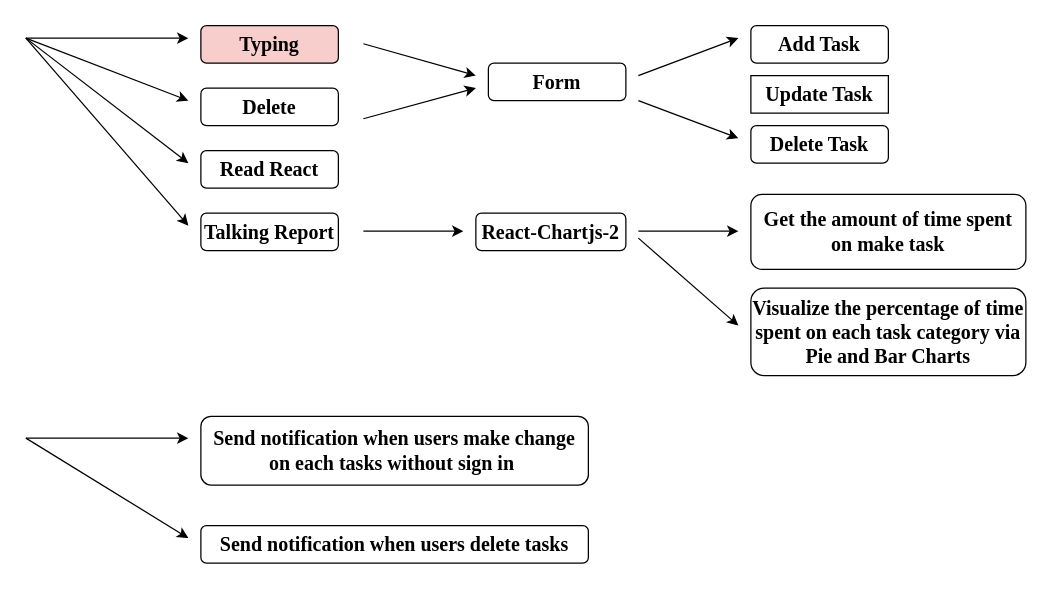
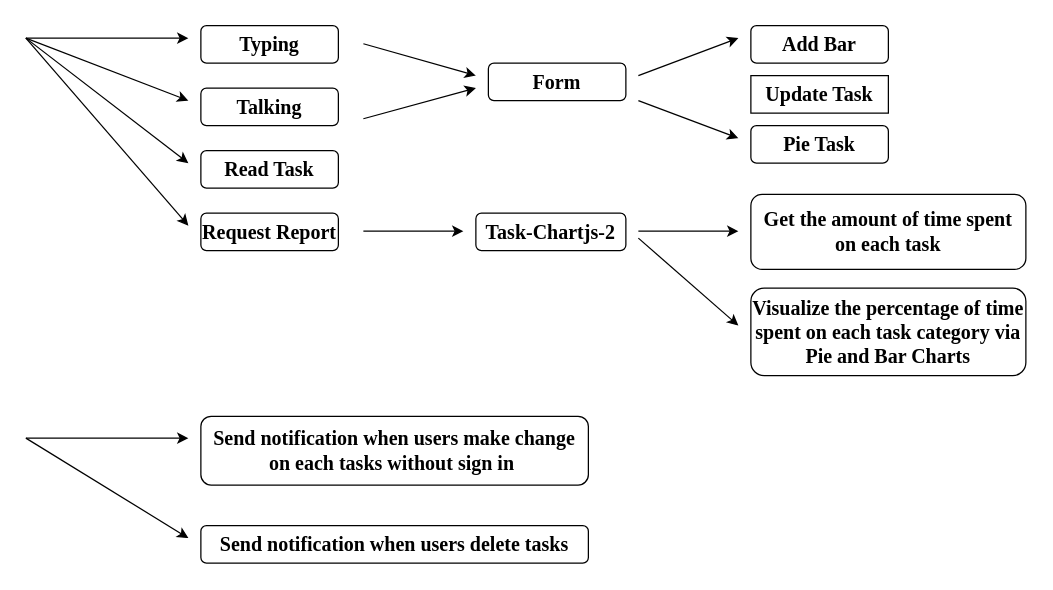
node "Typing": fillcolor #f8cecc -> #ffffff
node "Add Task": label "Add Task" -> "Add Bar"
node "Delete": label "Delete" -> "Talking"
node "Delete Task": label "Delete Task" -> "Pie Task"
node "Read React": label "Read React" -> "Read Task"
node "Talking Report": label "Talking Report" -> "Request Report"
node "React-Chartjs-2": label "React-Chartjs-2" -> "Task-Chartjs-2"
node "Get the amount of time spent on make task": label "Get the amount of time spent on make task" -> "Get the amount of time spent on each task"
